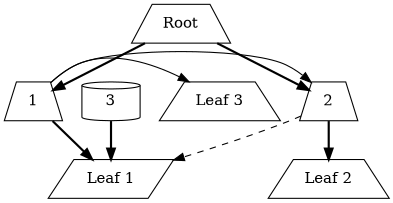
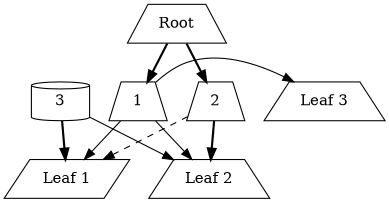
edge "1" -> "2": now "1" -> "Leaf 2"
edge "1" -> "Leaf 1": style bold -> solid
edge "3" -> "Leaf 2": added
